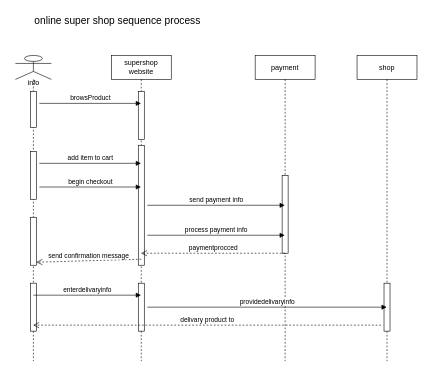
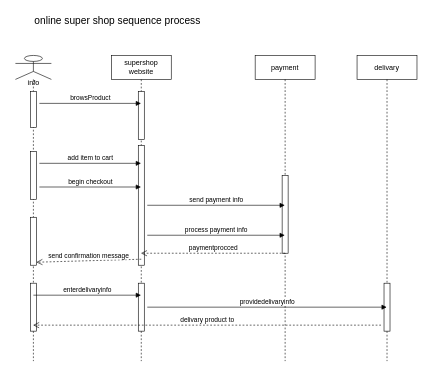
node "shop": label "shop" -> "delivary"
